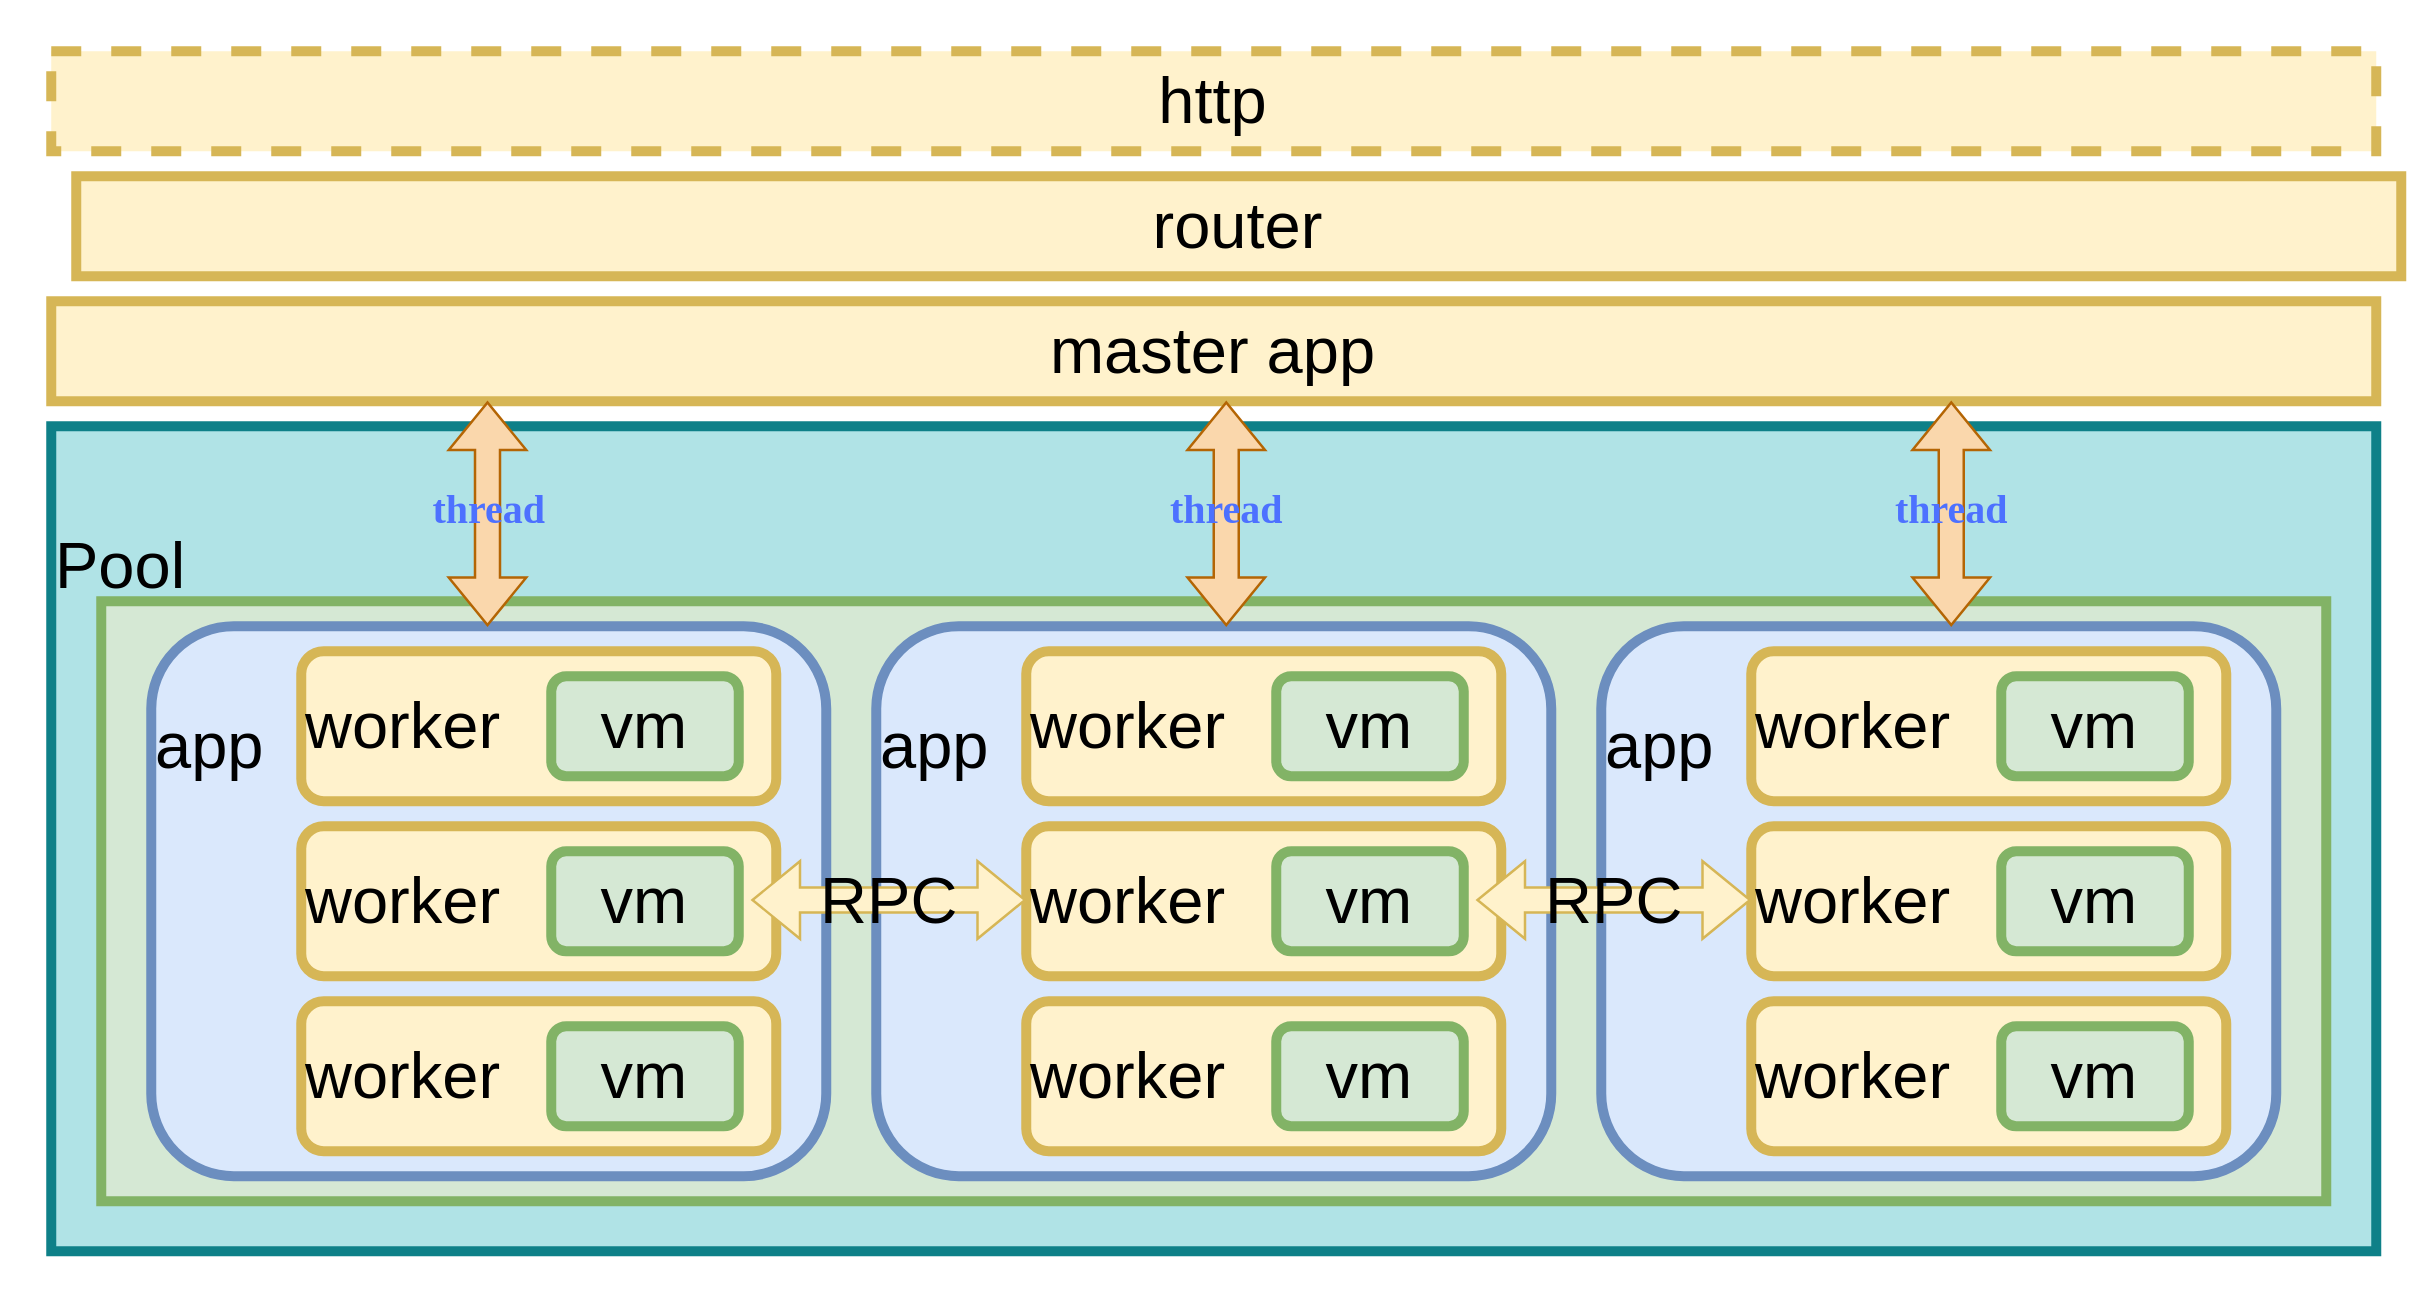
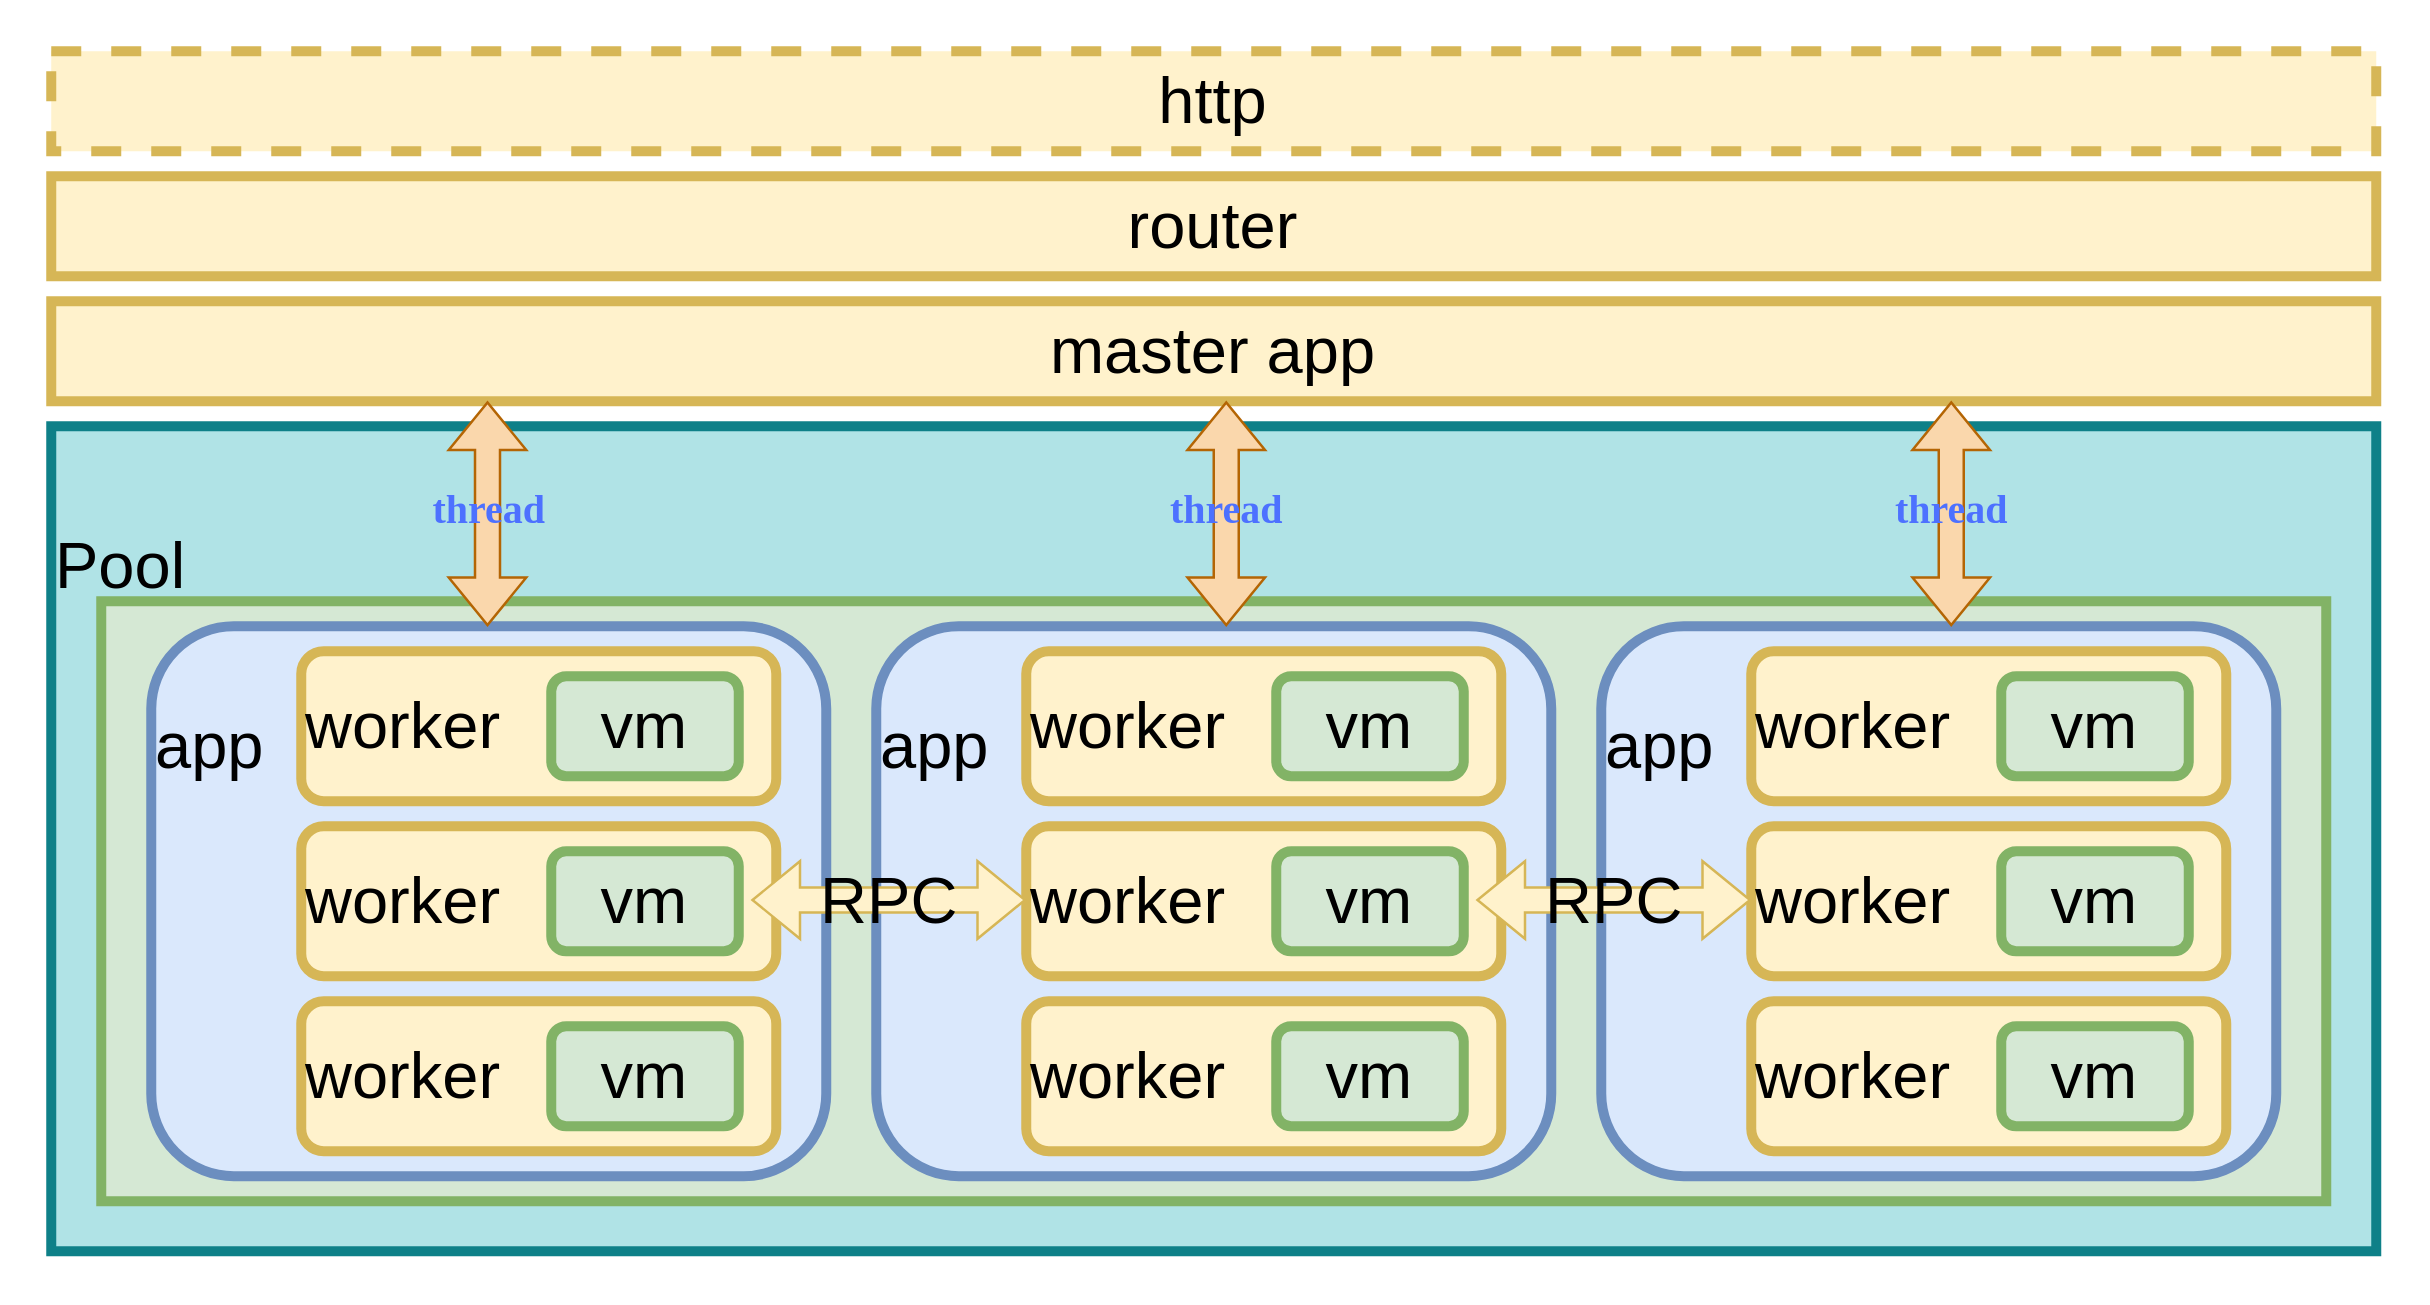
node "router": moved (1239, 226) -> (1214, 226)
